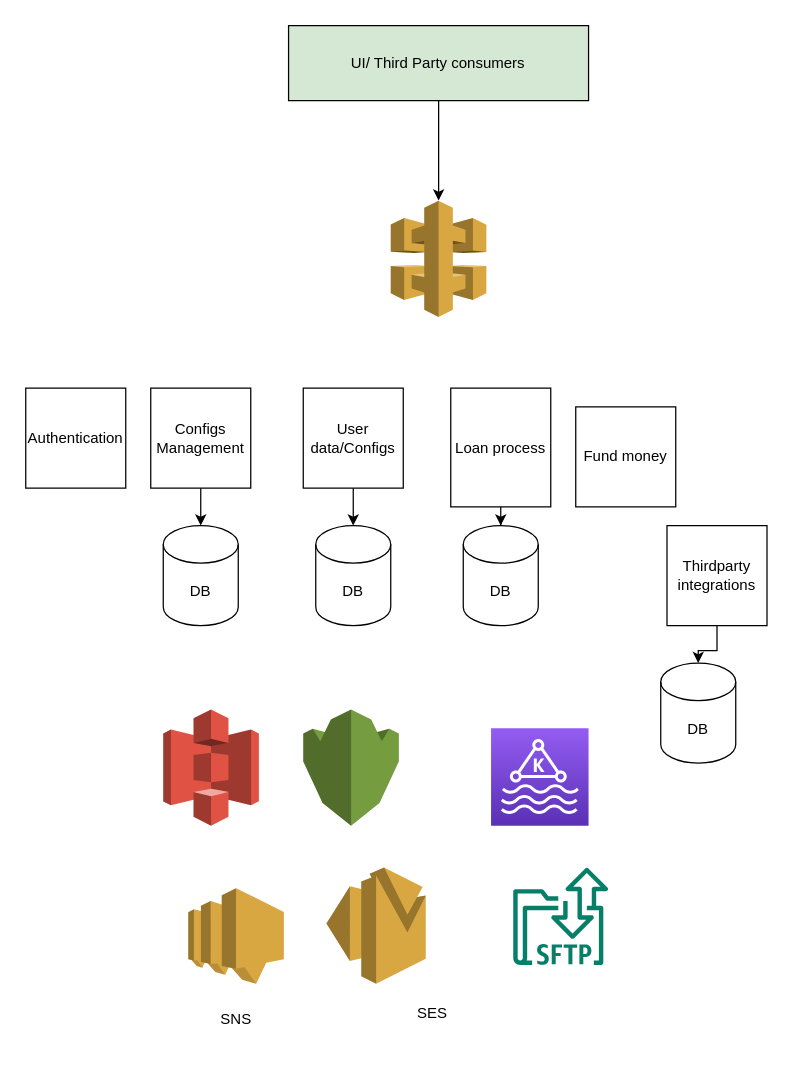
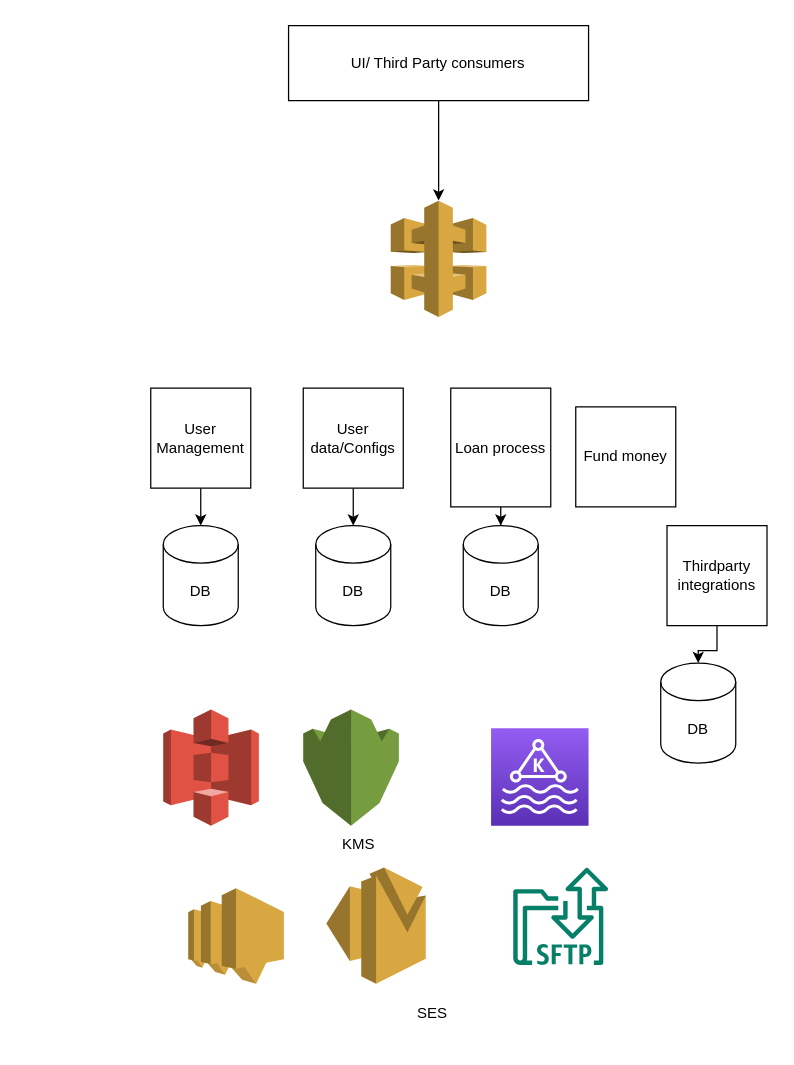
node "UI/ Third Party consumers": fillcolor #d5e8d4 -> #ffffff
node "Authentication": removed
node "Configs Management": label "Configs Management" -> "User Management"
node "KMS": added
node "SNS": removed
